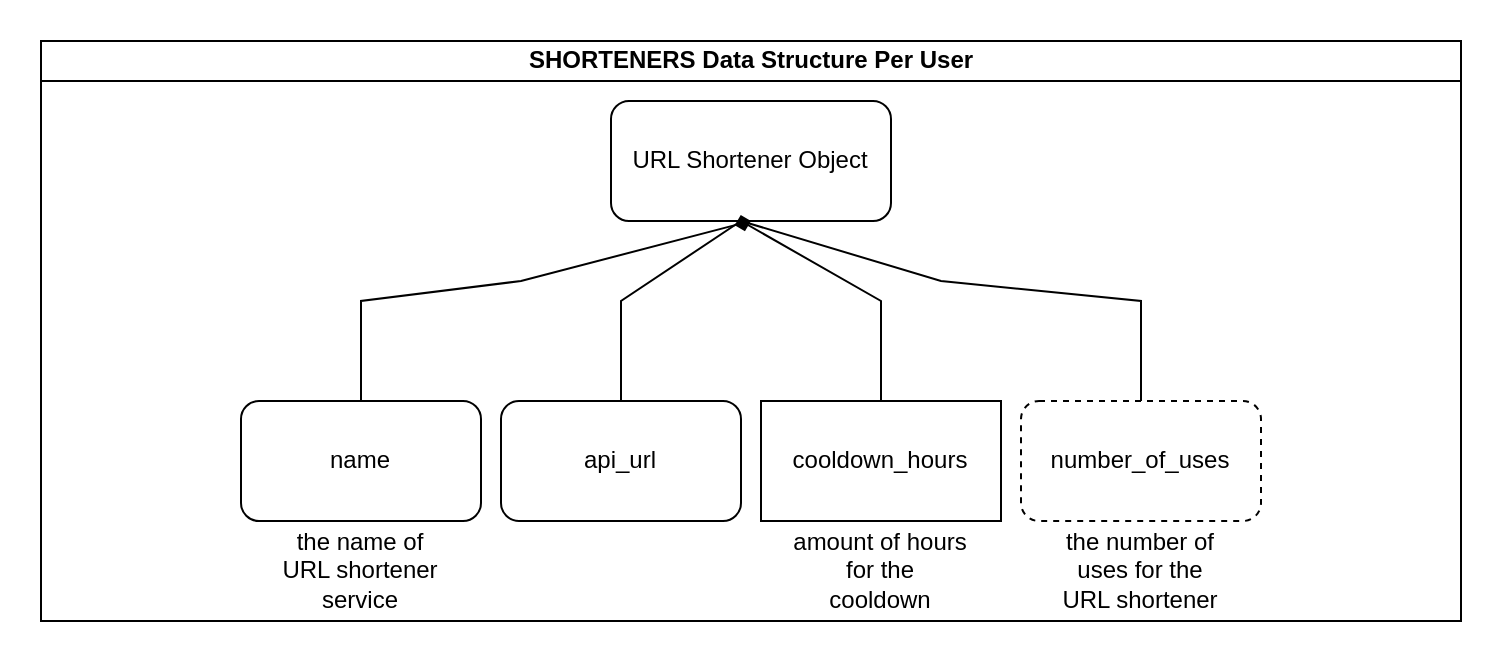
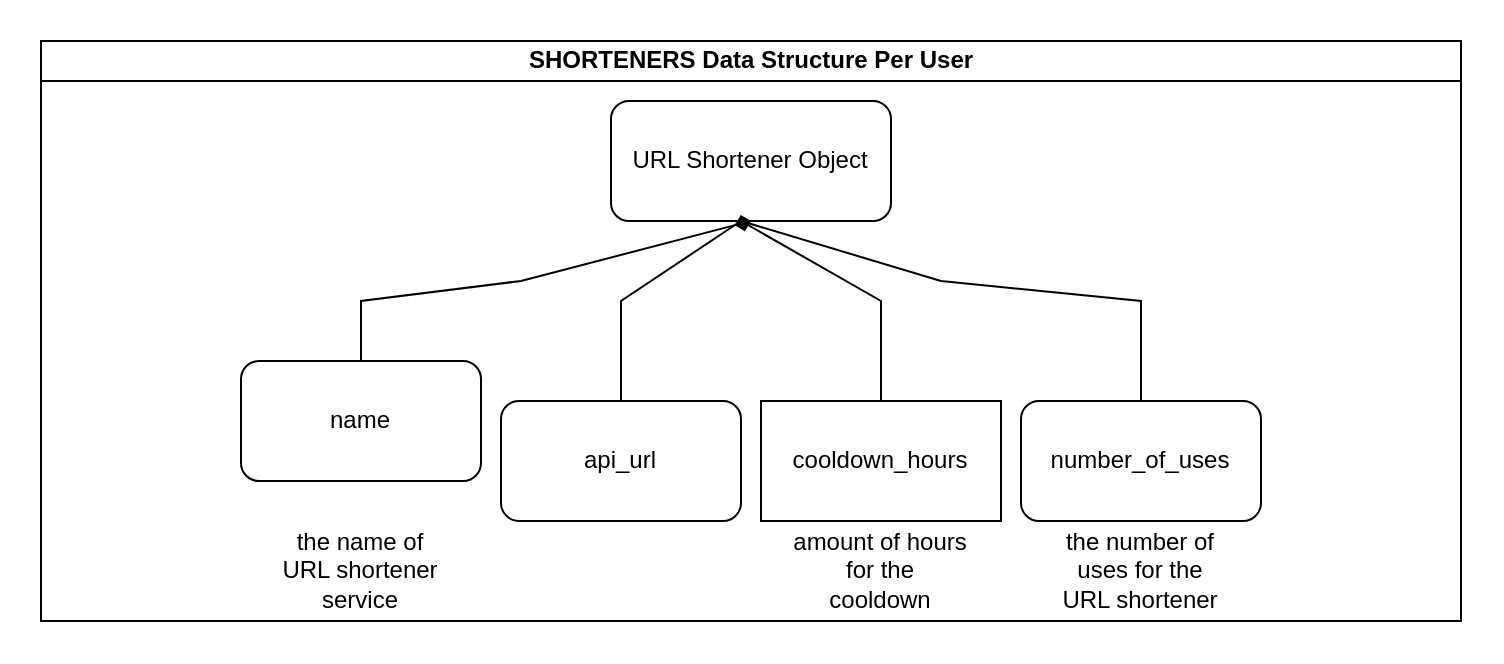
node "name": moved (361, 461) -> (361, 421)
node "number_of_uses": style dashed -> solid
